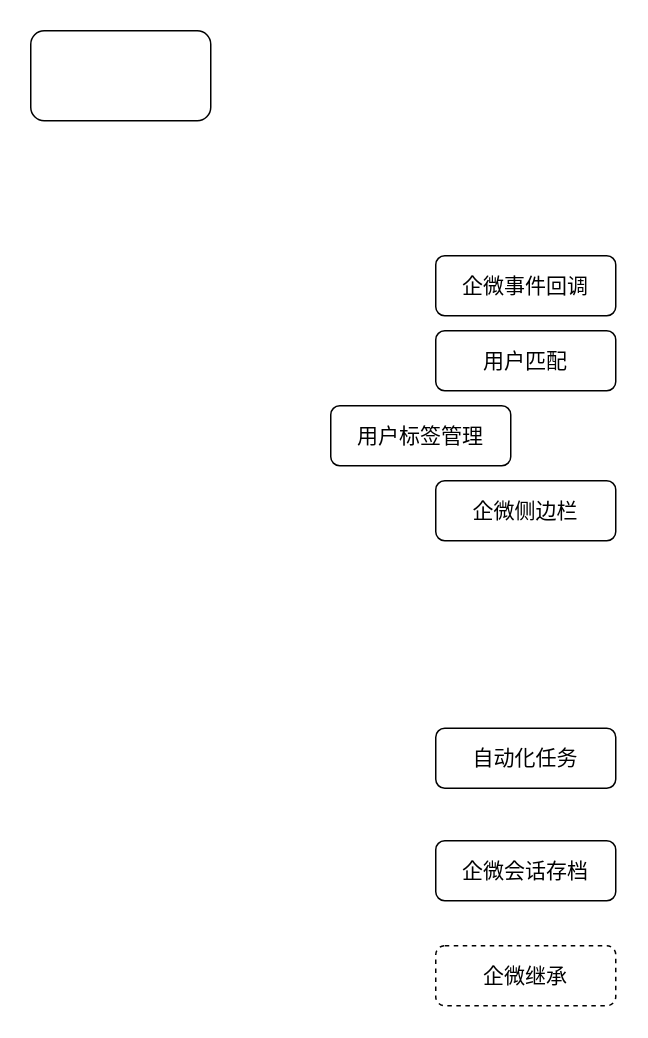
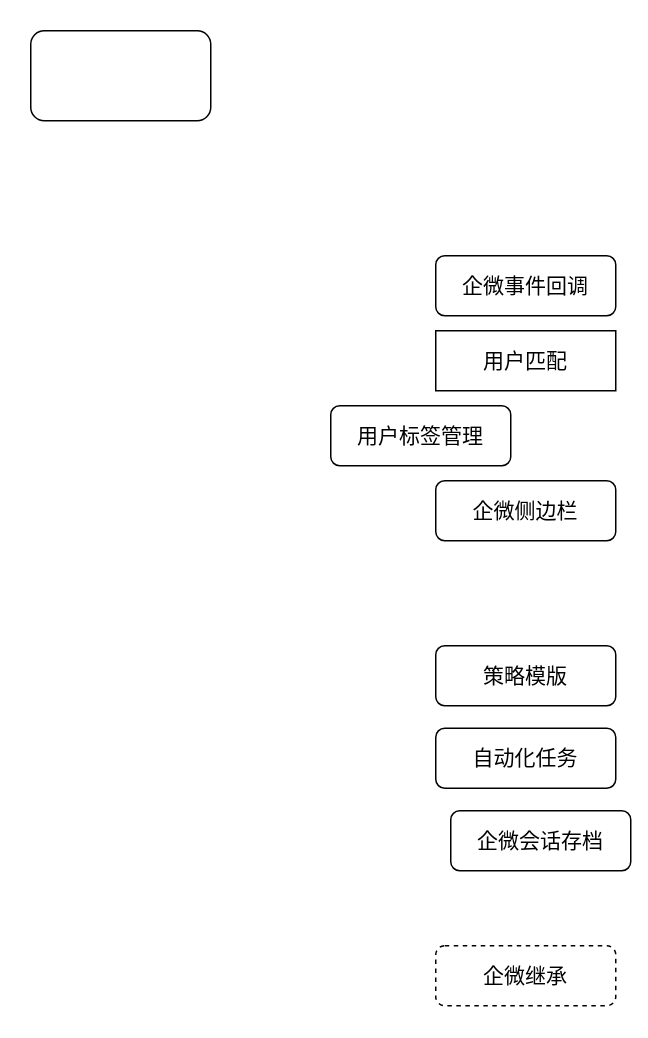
node "用户匹配": shape rounded rectangle -> rectangle
node "策略模版": added
node "企微会话存档": moved (526, 871) -> (541, 841)
